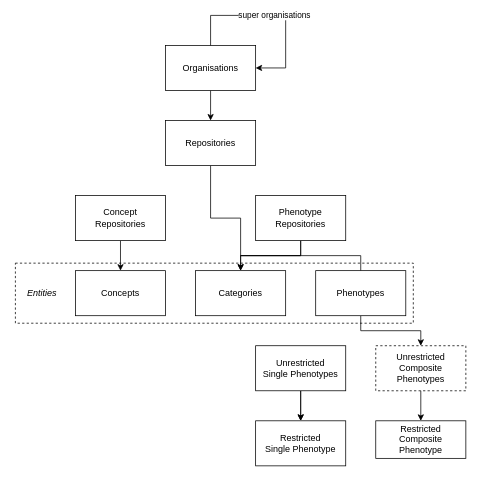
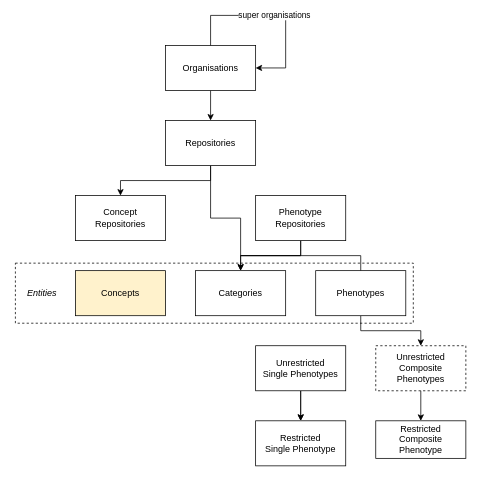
edge "Repositories" -> "Concept Repositories": added
edge "Concept Repositories" -> "Concepts": removed
node "Concepts": fillcolor #ffffff -> #fff2cc
